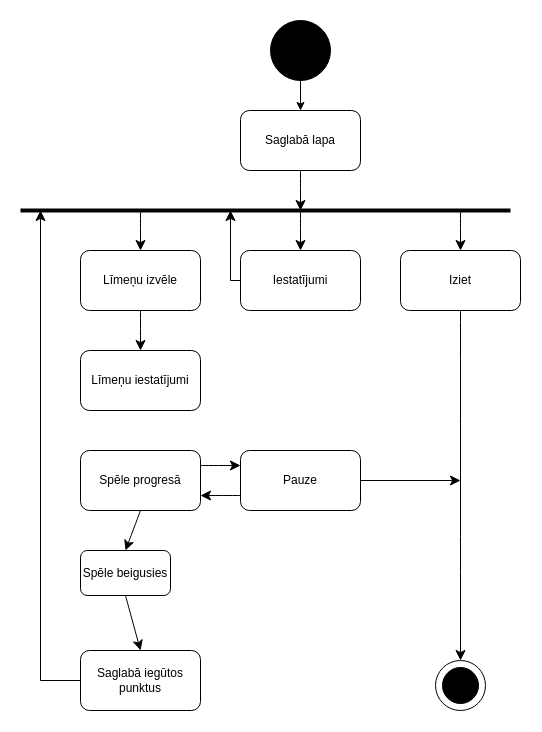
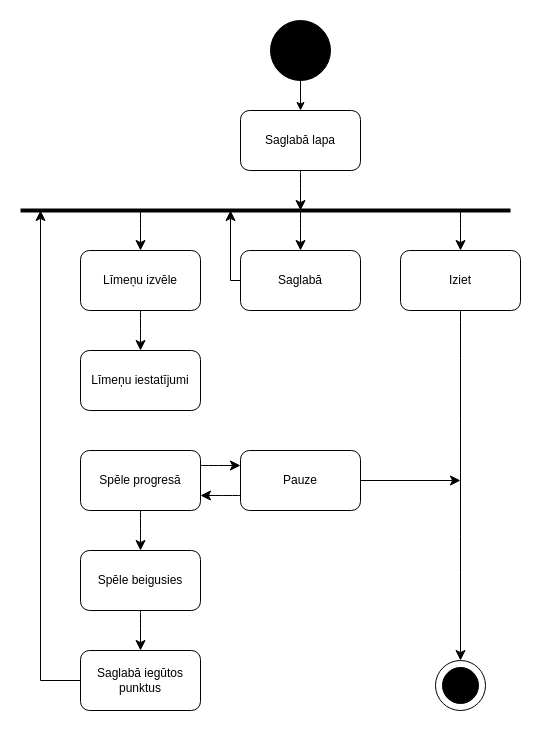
node "Iestatījumi": label "Iestatījumi" -> "Saglabā"
node "Spēle beigusies": size 90x45 -> 120x60
